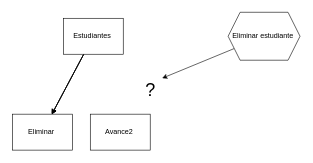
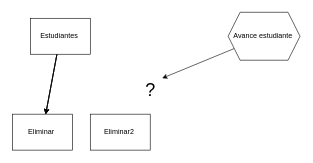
node "Estudiantes": moved (93, 36) -> (60, 36)
node "Eliminar estudiante": label "Eliminar estudiante" -> "Avance estudiante"
node "Avance2": label "Avance2" -> "Eliminar2"
